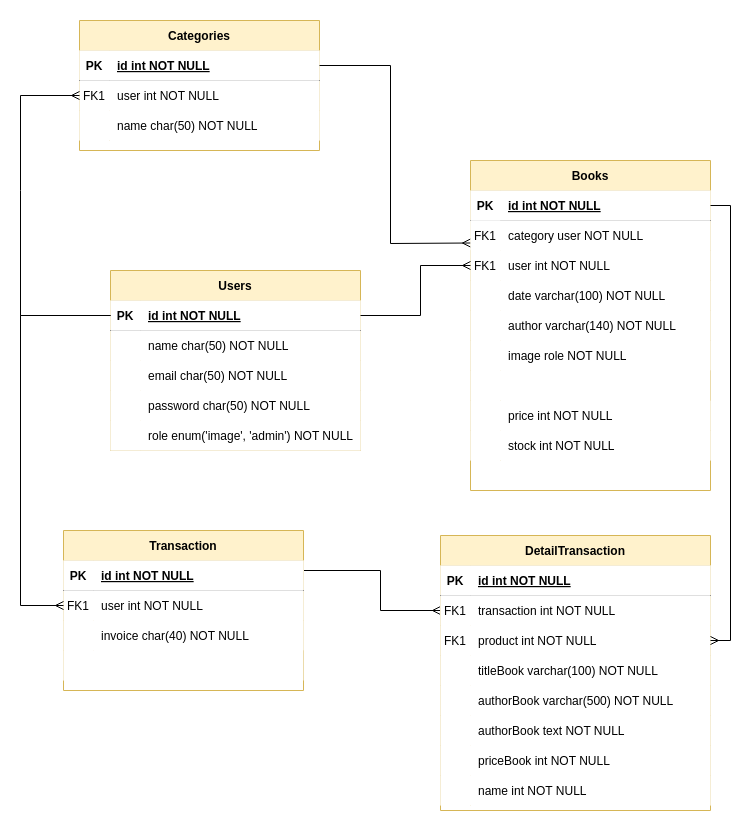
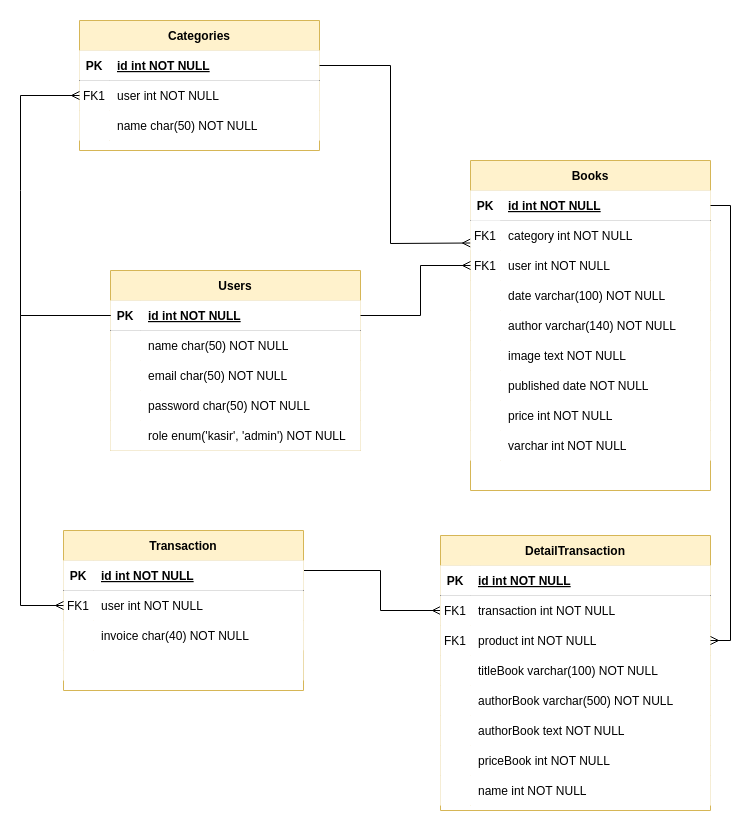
node "category user NOT NULL": label "category user NOT NULL" -> "category int NOT NULL"
node "image role NOT NULL": label "image role NOT NULL" -> "image text NOT NULL"
node "published date NOT NULL": added
node "role enum('image', 'admin') NOT NULL": label "role enum('image', 'admin') NOT NULL" -> "role enum('kasir', 'admin') NOT NULL"
node "stock int NOT NULL": label "stock int NOT NULL" -> "varchar int NOT NULL"
